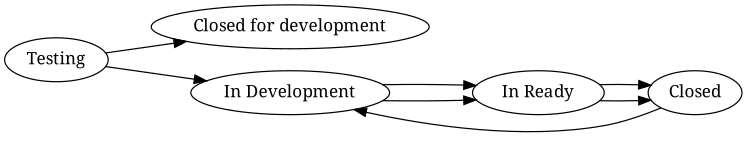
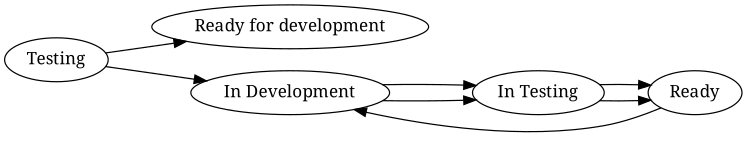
node "Closed for development": label "Closed for development" -> "Ready for development"
node "In Ready": label "In Ready" -> "In Testing"
node "Closed": label "Closed" -> "Ready"
